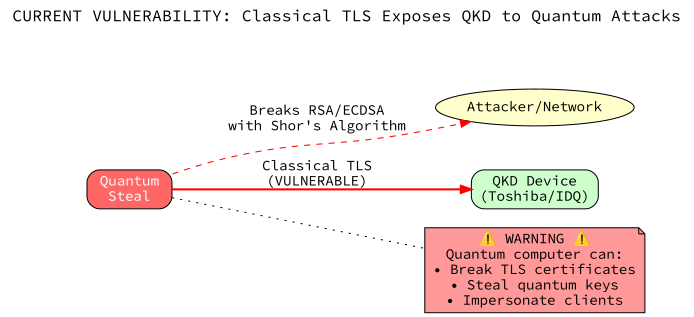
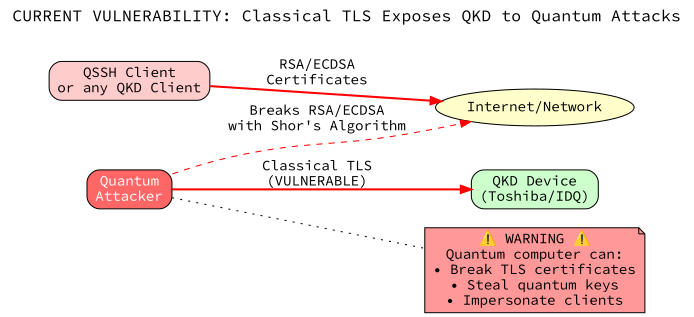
node "QSSH Client or any QKD Client": added
node "Attacker/Network": label "Attacker/Network" -> "Internet/Network"
node "Quantum Steal": label "Quantum Steal" -> "Quantum Attacker"
